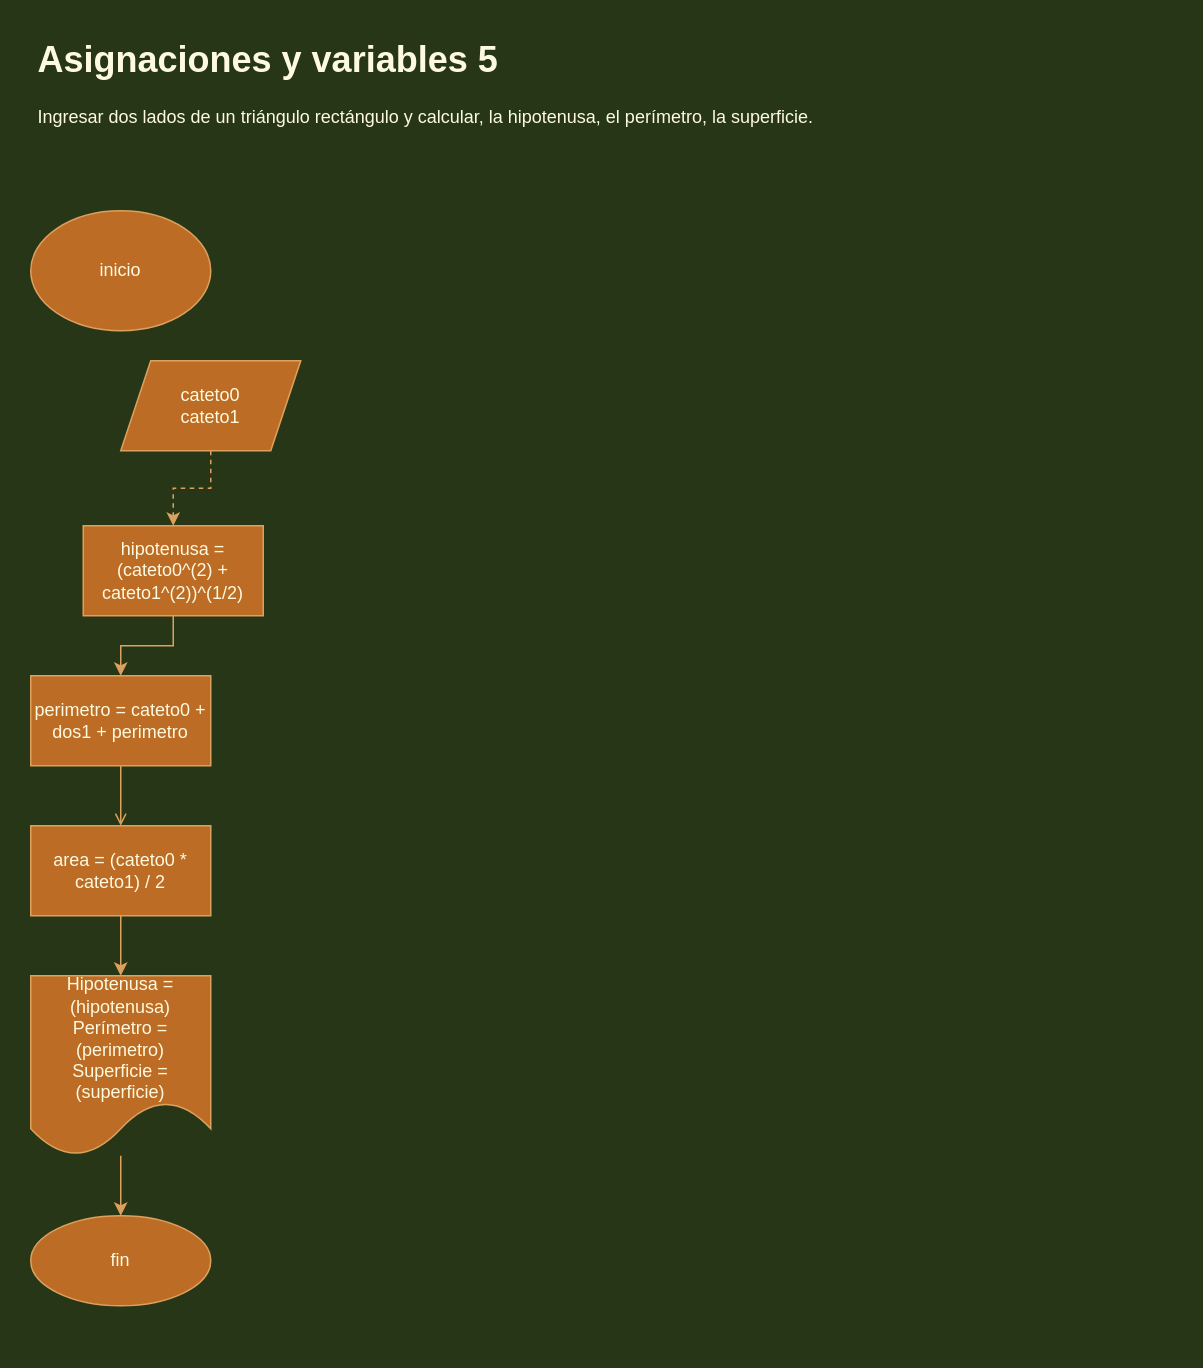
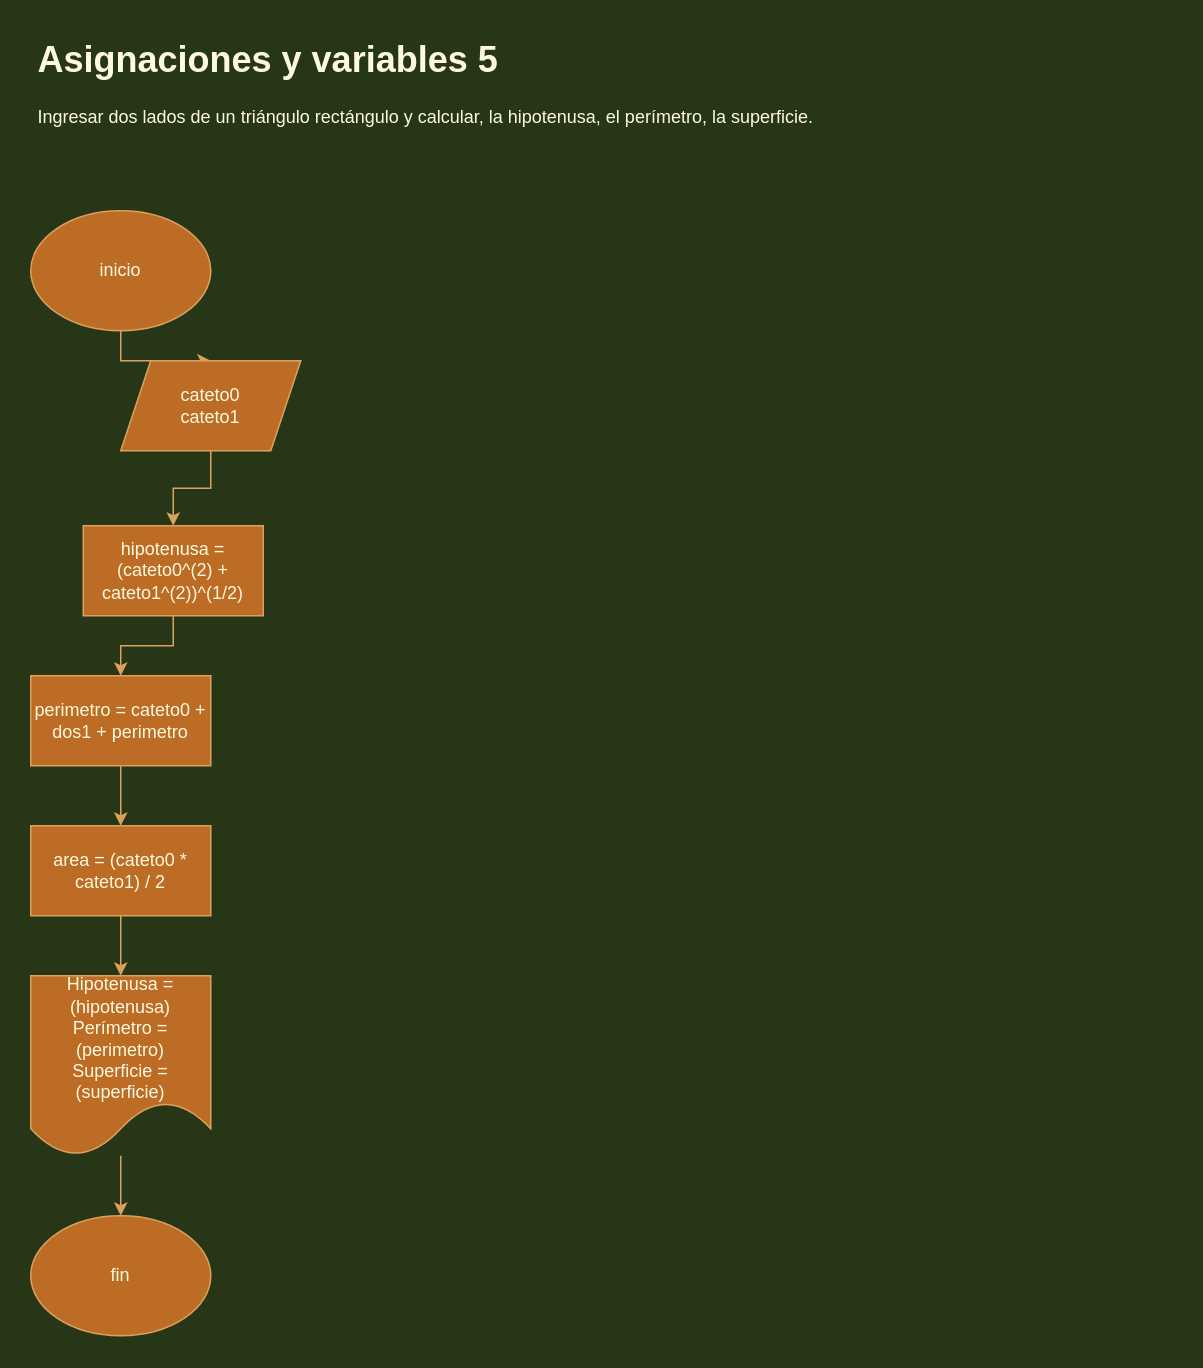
edge "inicio" -> "cateto0 cateto1": added
edge "cateto0 cateto1" -> "hipotenusa = (cateto0^(2) + cateto1^(2))^(1/2)": style dashed -> solid
edge "perimetro = cateto0 + dos1 + perimetro" -> "area = (cateto0 * cateto1) / 2": arrowhead open -> classic
node "fin": size 180x90 -> 180x120
